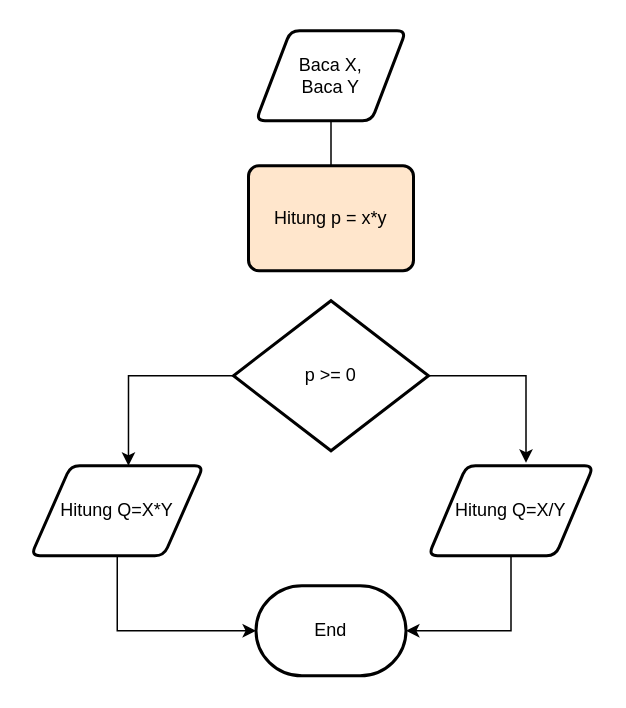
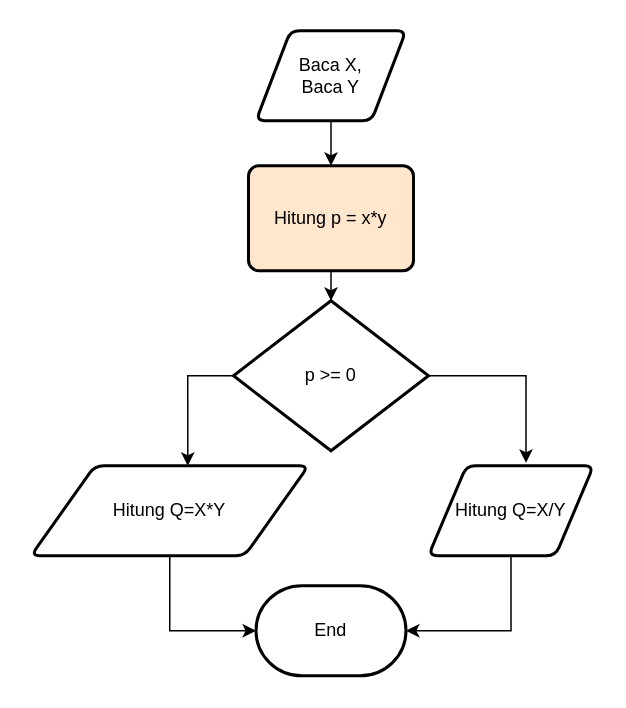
edge "Baca X, Baca Y" -- "Hitung p = x*y": arrowhead none -> classic
edge "Hitung p = x*y" -> "p >= 0": added
node "Hitung Q=X*Y": size 173x90 -> 278x90
